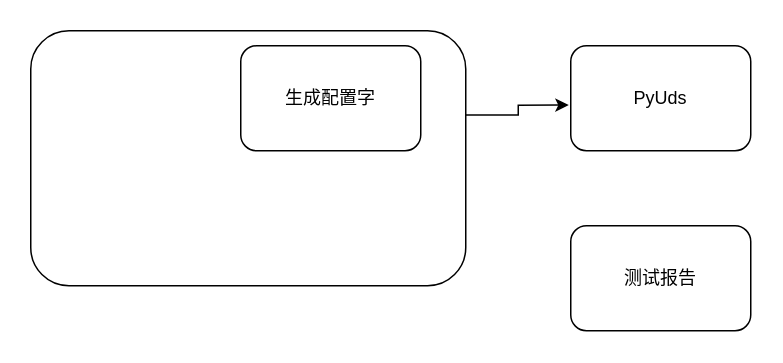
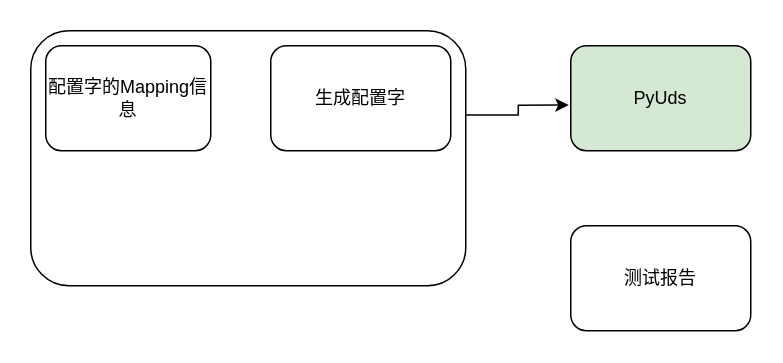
node "配置字的Mapping信息": added
node "生成配置字": moved (331, 98) -> (361, 98)
node "PyUds": fillcolor #ffffff -> #d5e8d4
